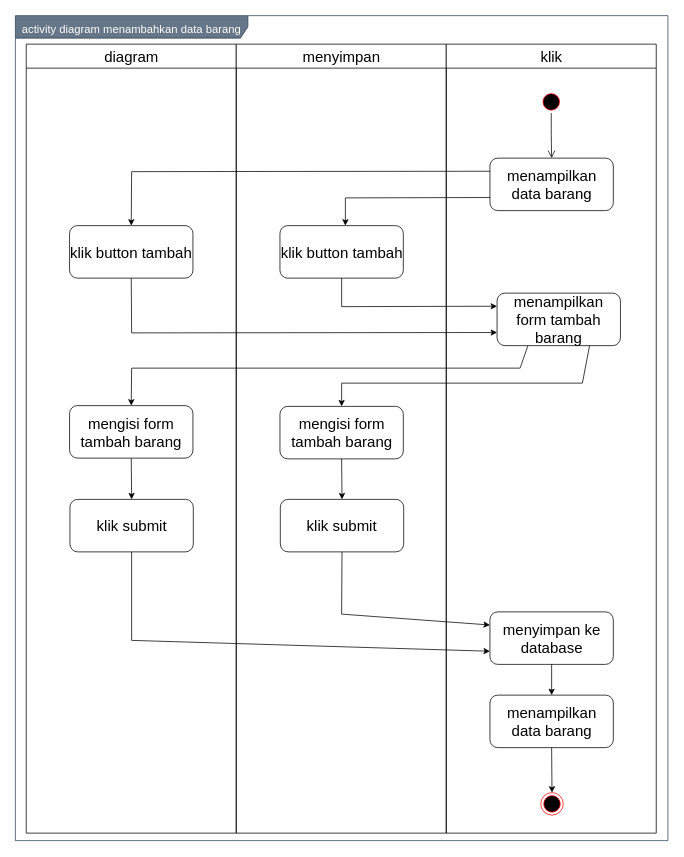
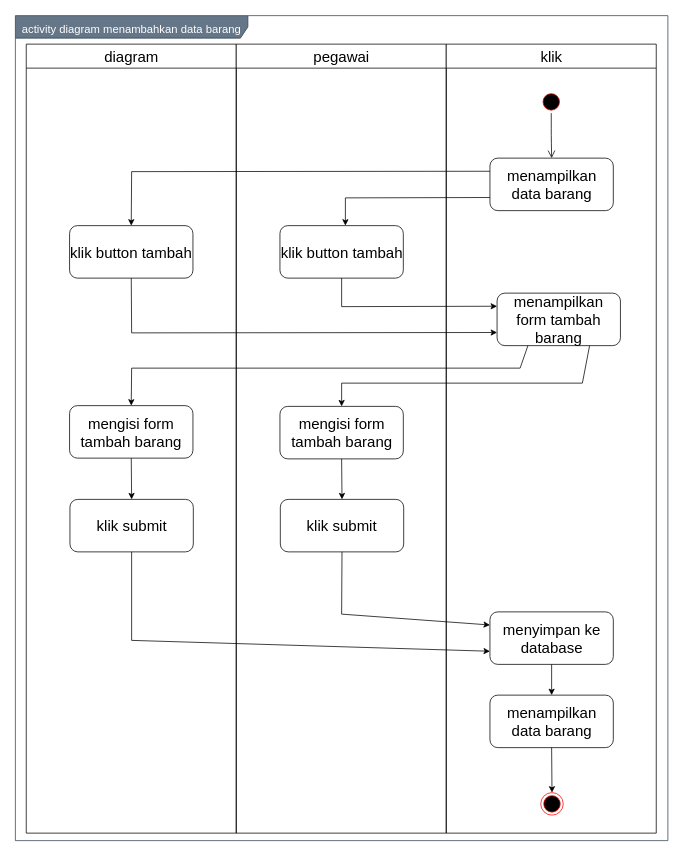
node "menyimpan": label "menyimpan" -> "pegawai"
